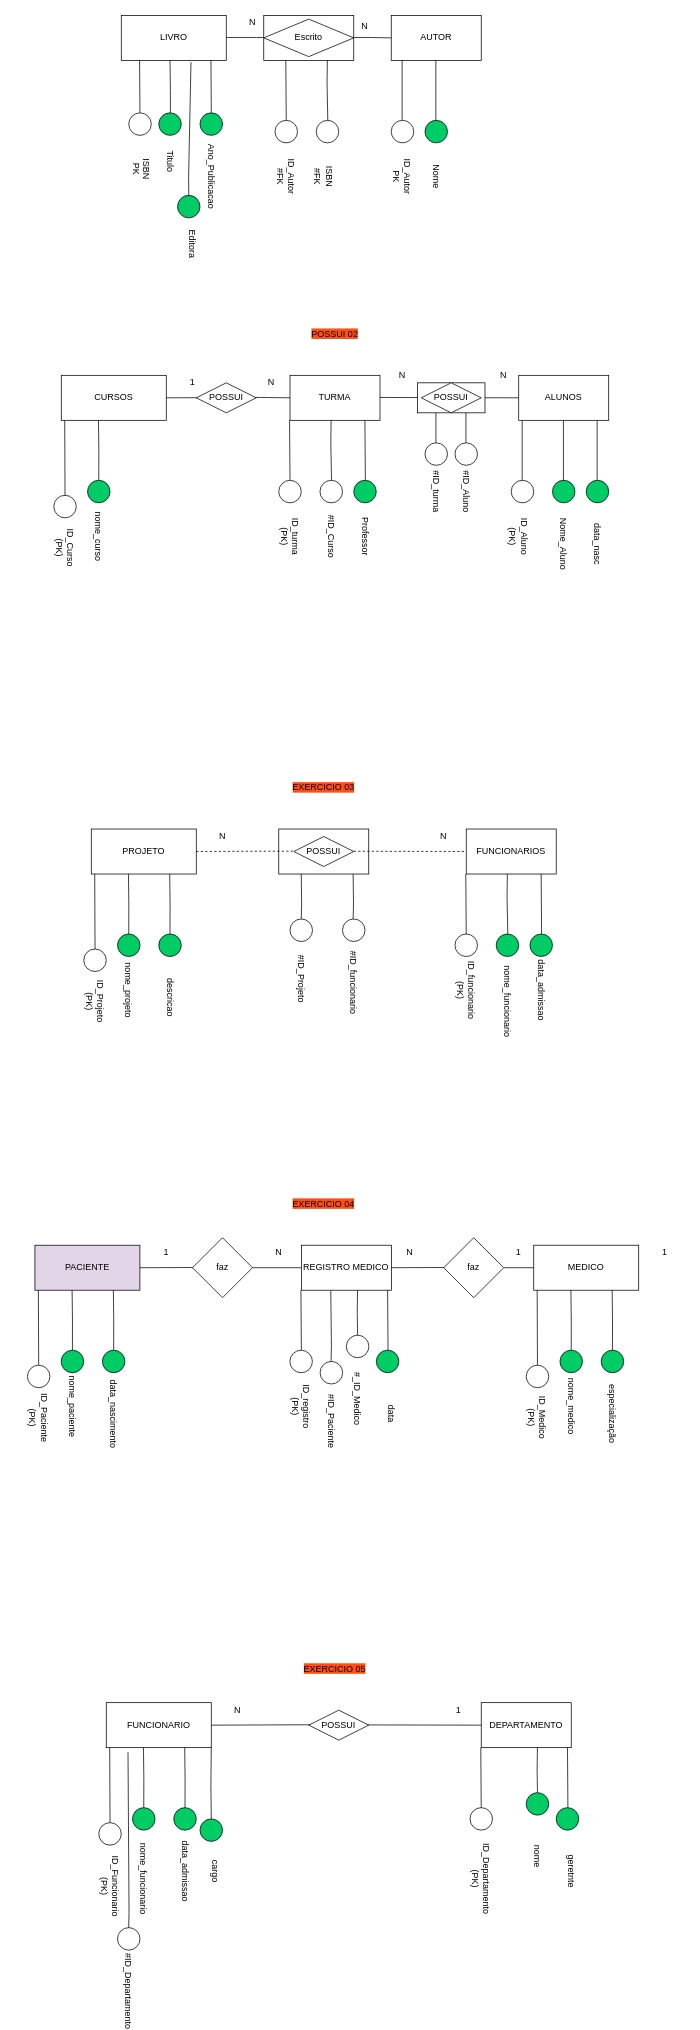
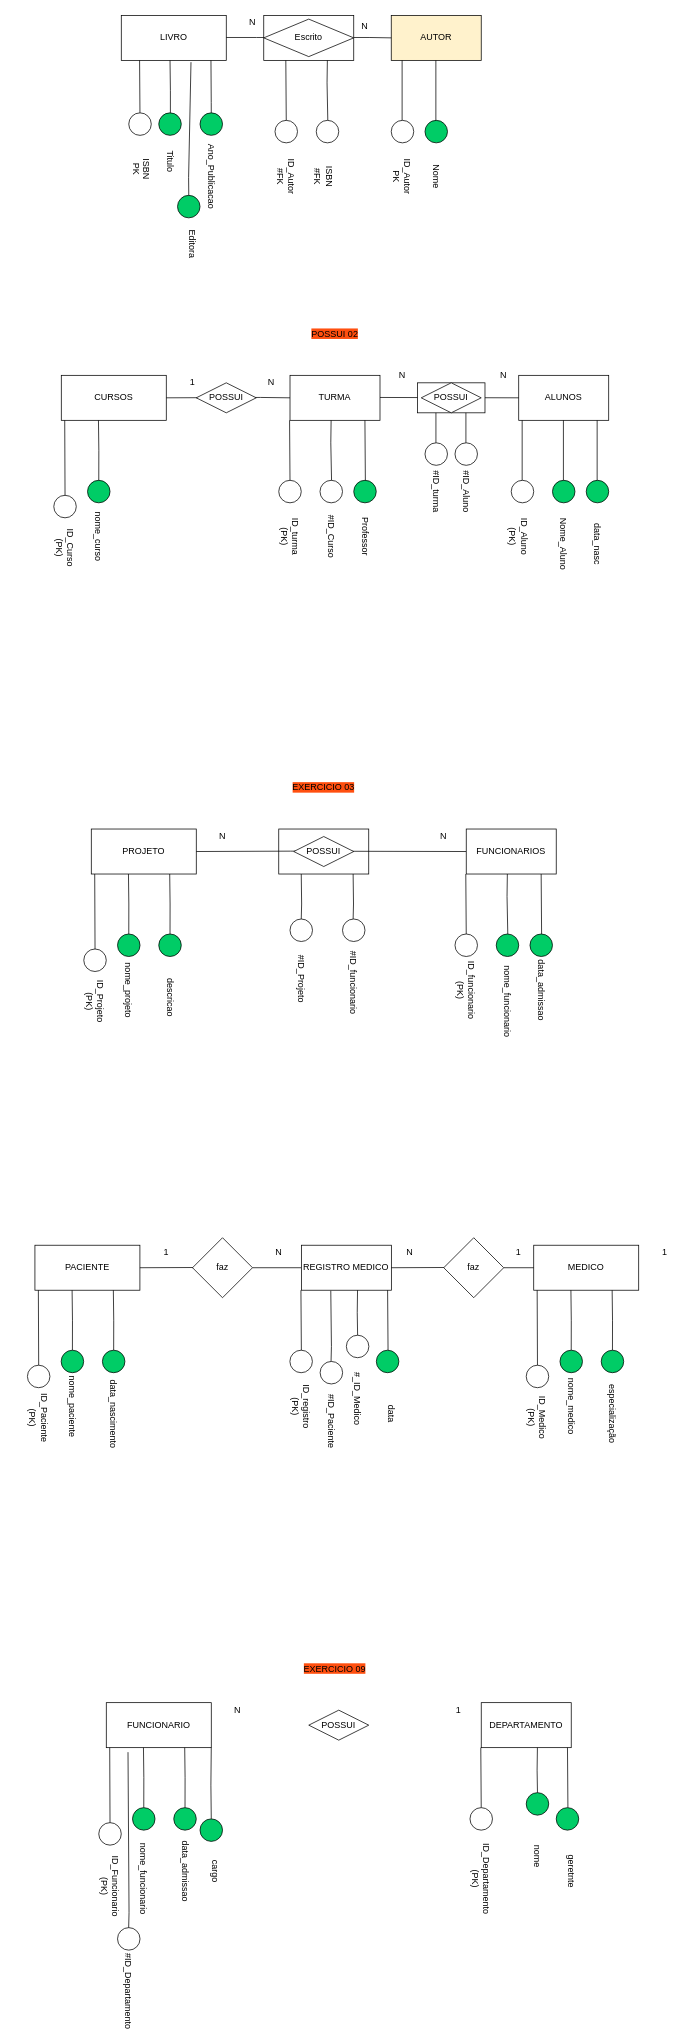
node "AUTOR": fillcolor #ffffff -> #fff2cc
edge "PROJETO" -- "FUNCIONARIOS": style dashed -> solid
node "EXERCICIO 04": removed
node "PACIENTE": fillcolor #e1d5e7 -> #ffffff
node "EXERCICIO 05": label "EXERCICIO 05" -> "EXERCICIO 09"
edge "FUNCIONARIO" -- "DEPARTAMENTO": removed
